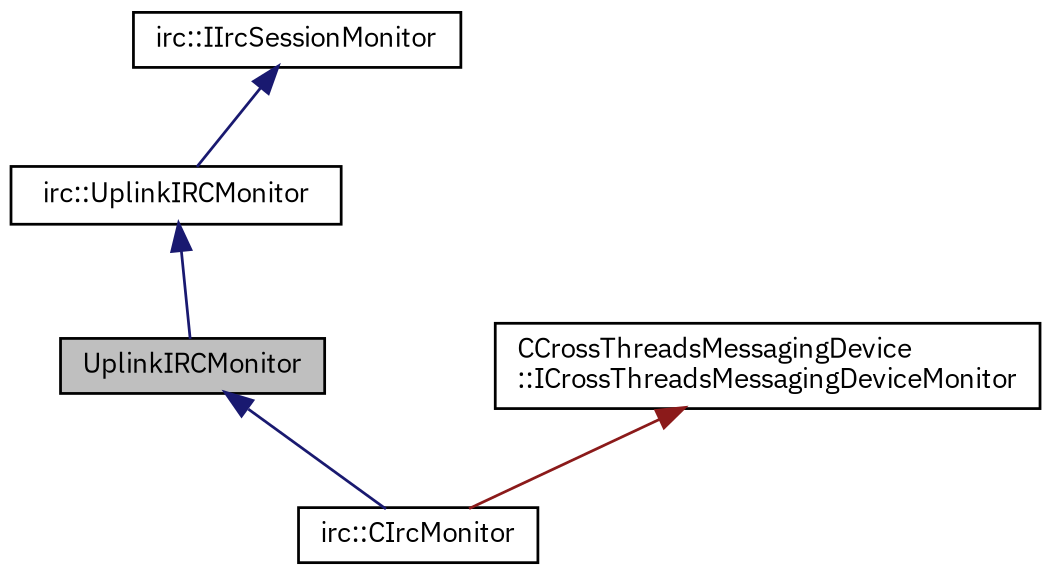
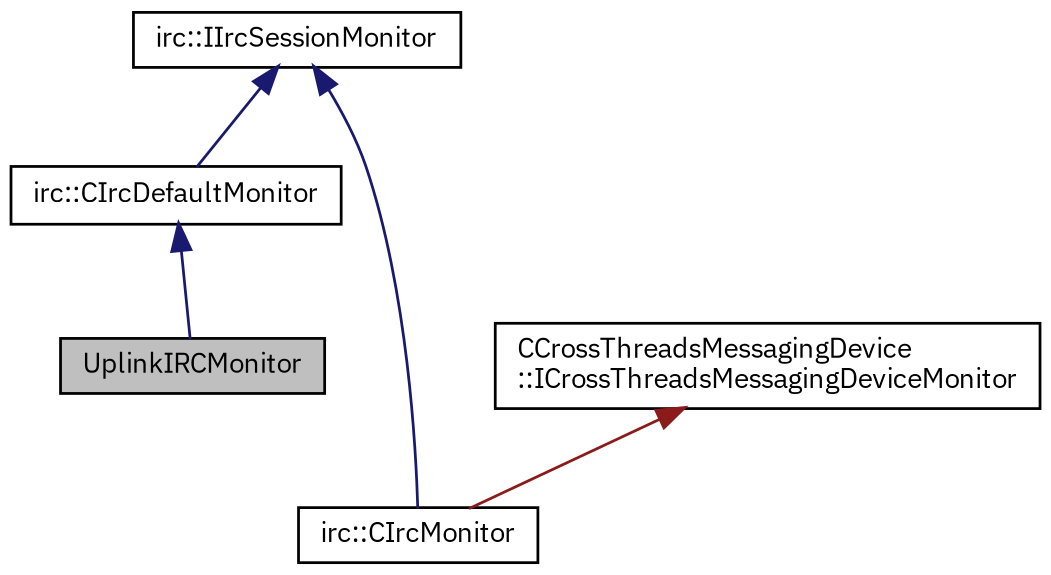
node "irc::UplinkIRCMonitor": label "irc::UplinkIRCMonitor" -> "irc::CIrcDefaultMonitor"
edge "irc::CIrcMonitor" -> "UplinkIRCMonitor": now "irc::CIrcMonitor" -> "irc::IIrcSessionMonitor"
